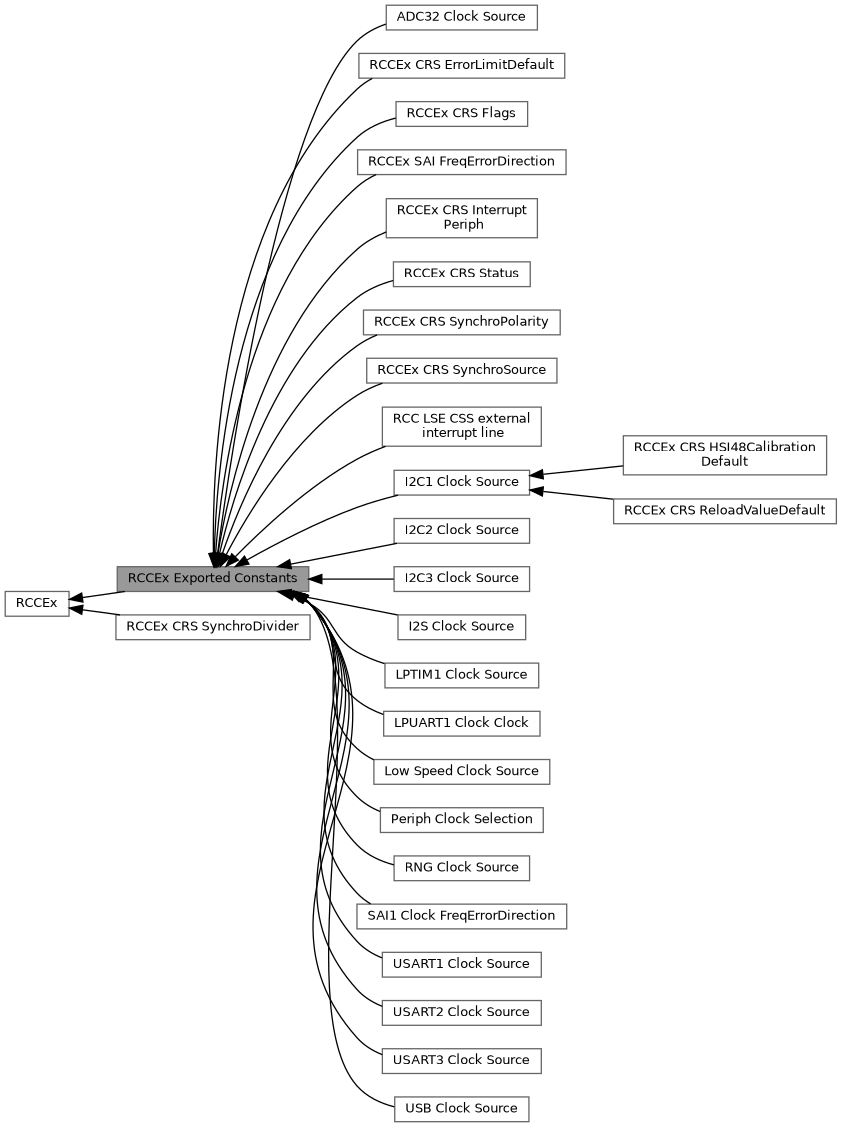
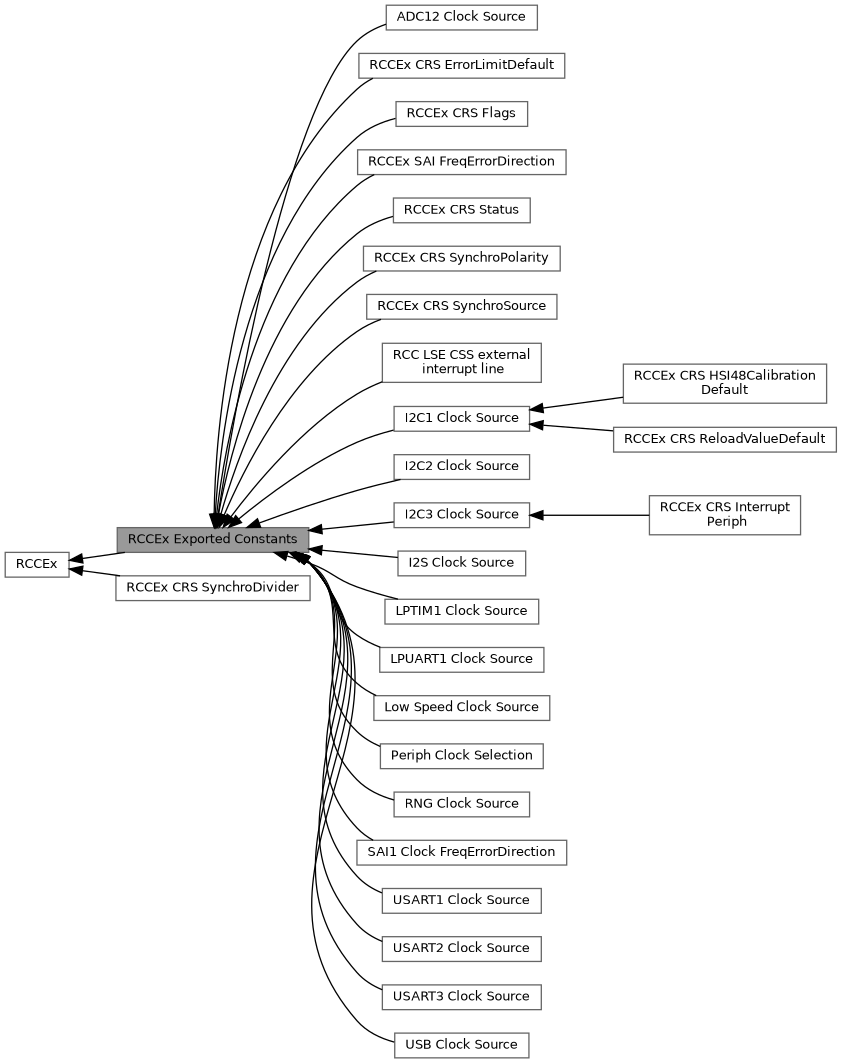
node "ADC32 Clock Source": label "ADC32 Clock Source" -> "ADC12 Clock Source"
edge "RCCEx CRS Interrupt Periph" -> "RCCEx Exported Constants": now "RCCEx CRS Interrupt Periph" -> "I2C3 Clock Source"
node "LPUART1 Clock Clock": label "LPUART1 Clock Clock" -> "LPUART1 Clock Source"
